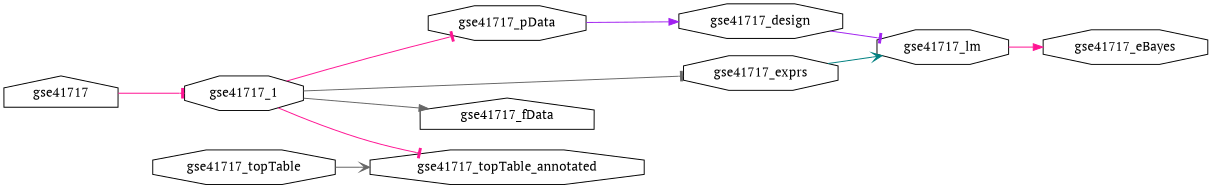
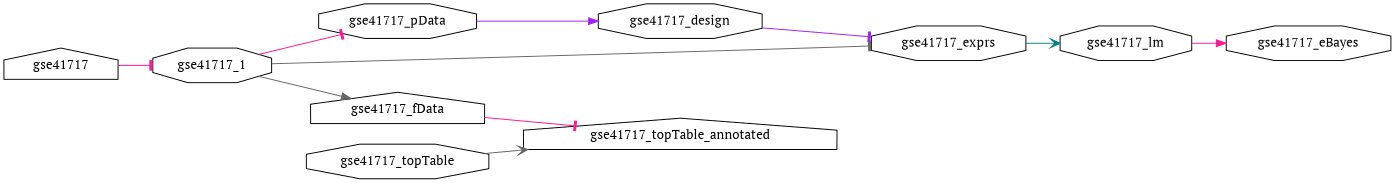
edge "gse41717_design" -> "gse41717_lm": now "gse41717_design" -> "gse41717_exprs"
edge "gse41717_1" -> "gse41717_topTable_annotated": now "gse41717_fData" -> "gse41717_topTable_annotated"
node "gse41717_topTable_annotated": shape octagon -> house
